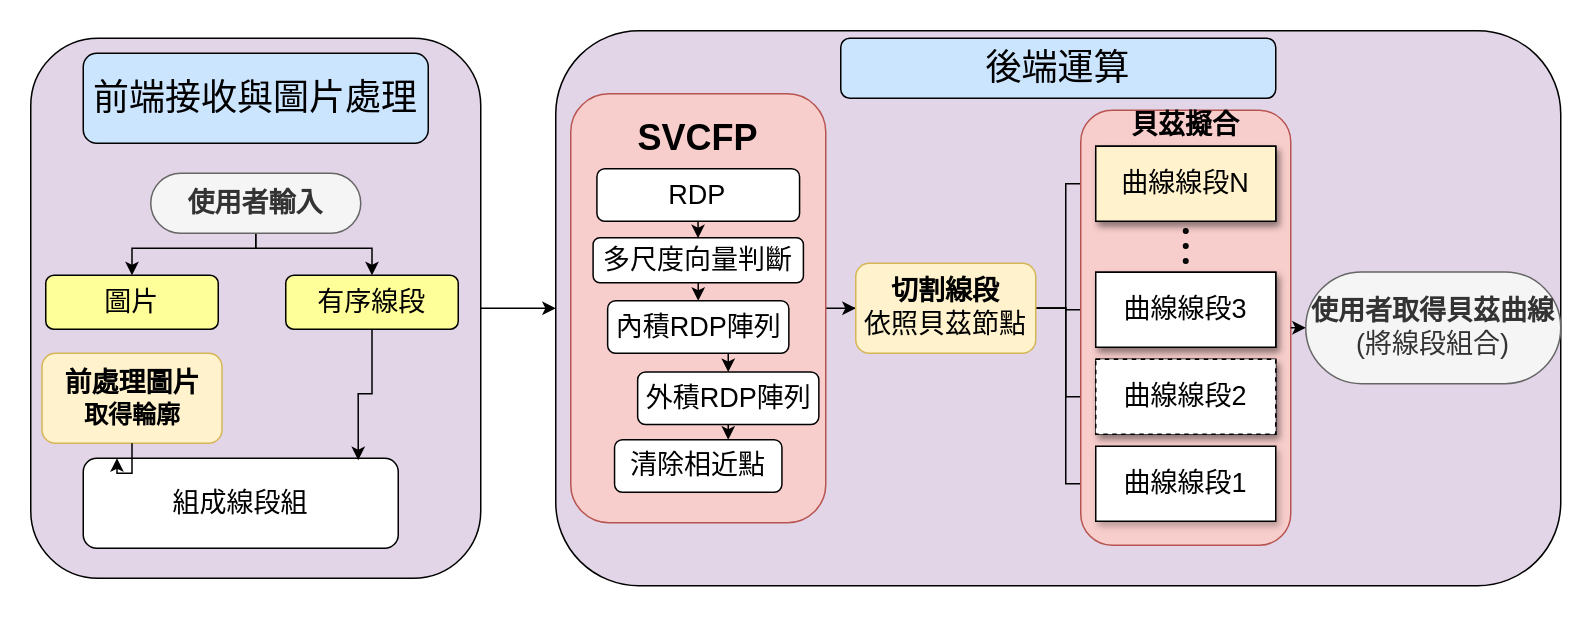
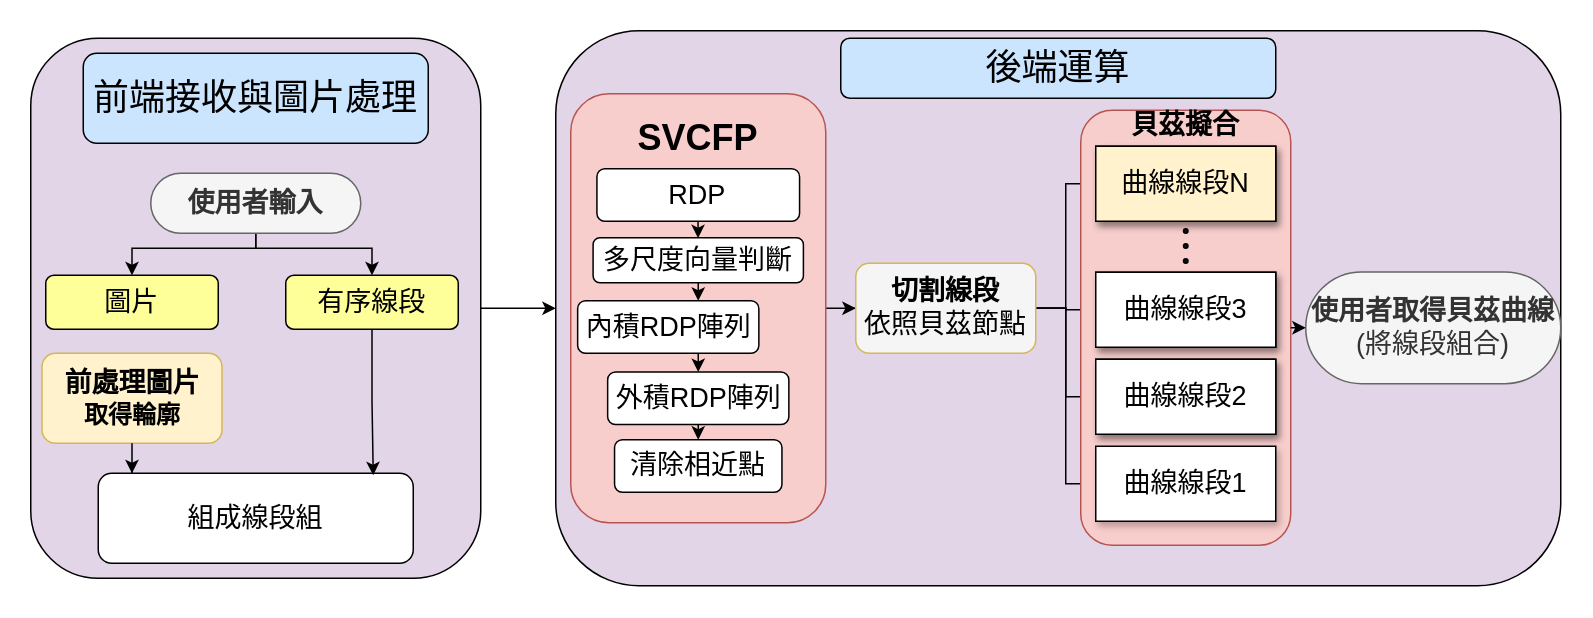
node "切割線段依照貝茲節點": fillcolor #fff2cc -> #f5f5f5
node "內積RDP陣列": moved (698, 327) -> (668, 327)
node "曲線線段2": style dashed -> solid
node "外積RDP陣列": moved (728, 398) -> (698, 398)
node "組成線段組": moved (241, 503) -> (256, 518)
